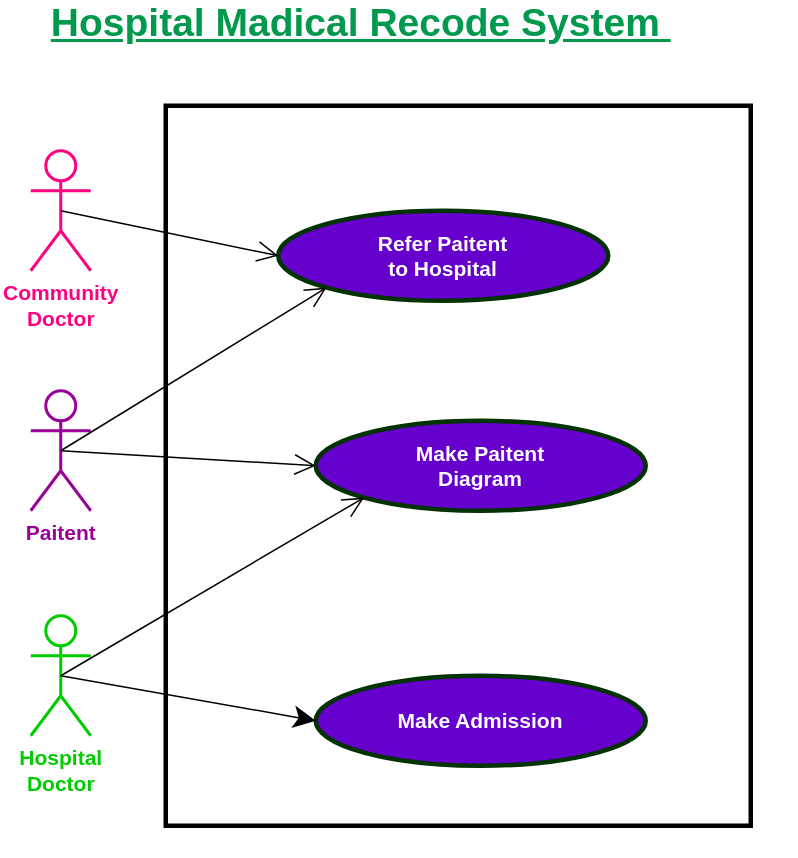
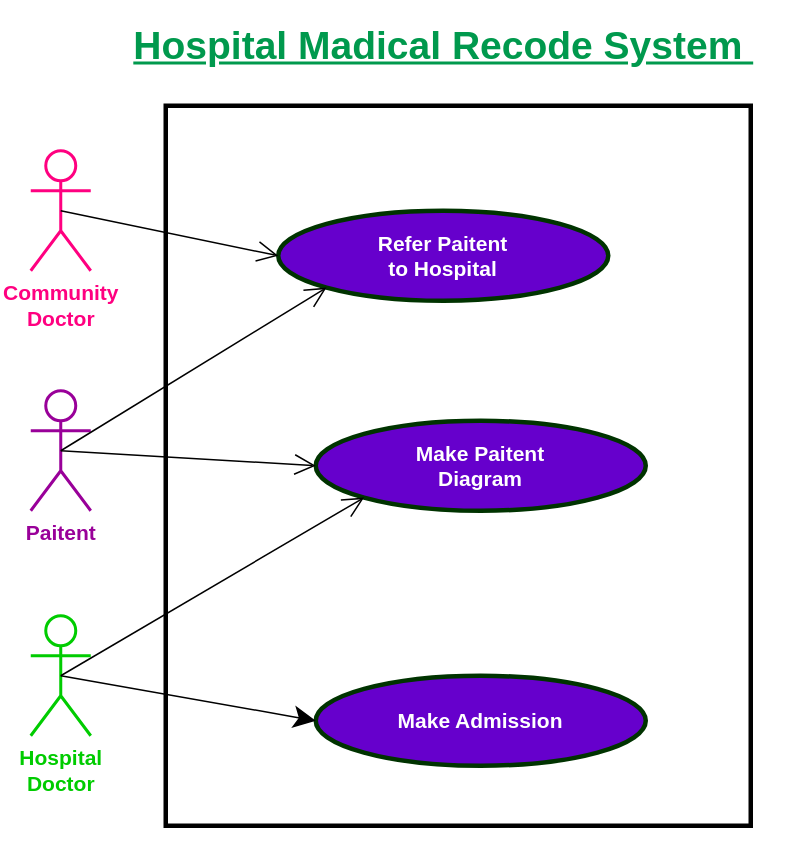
node "Hospital Madical Recode System": moved (361, 23) -> (443, 46)
